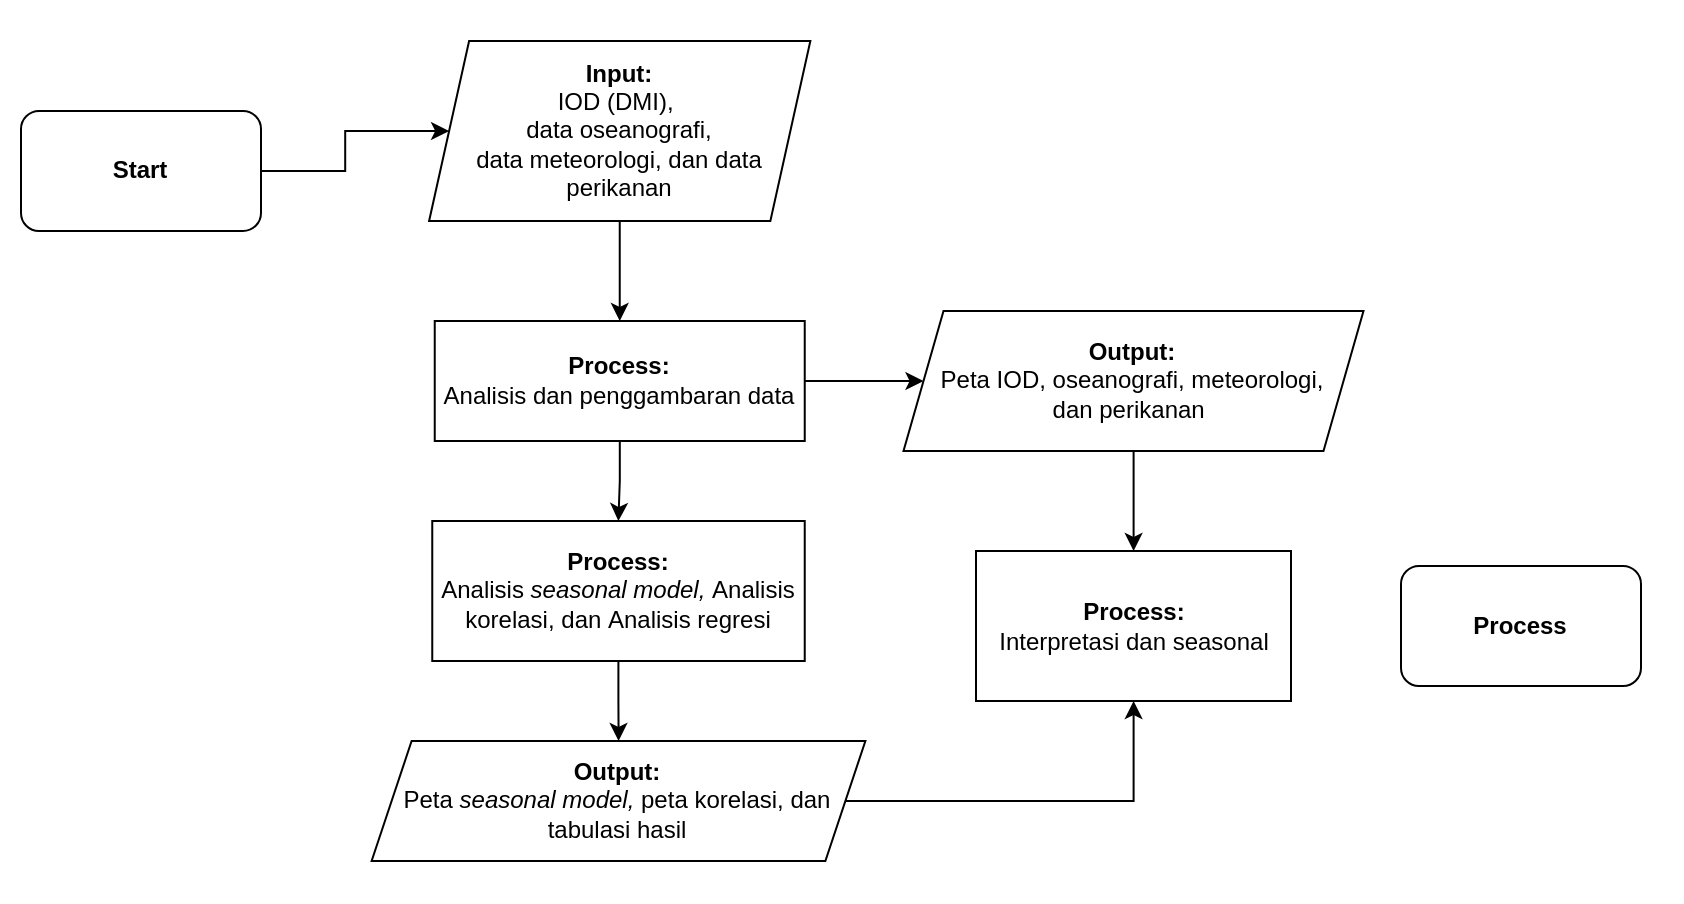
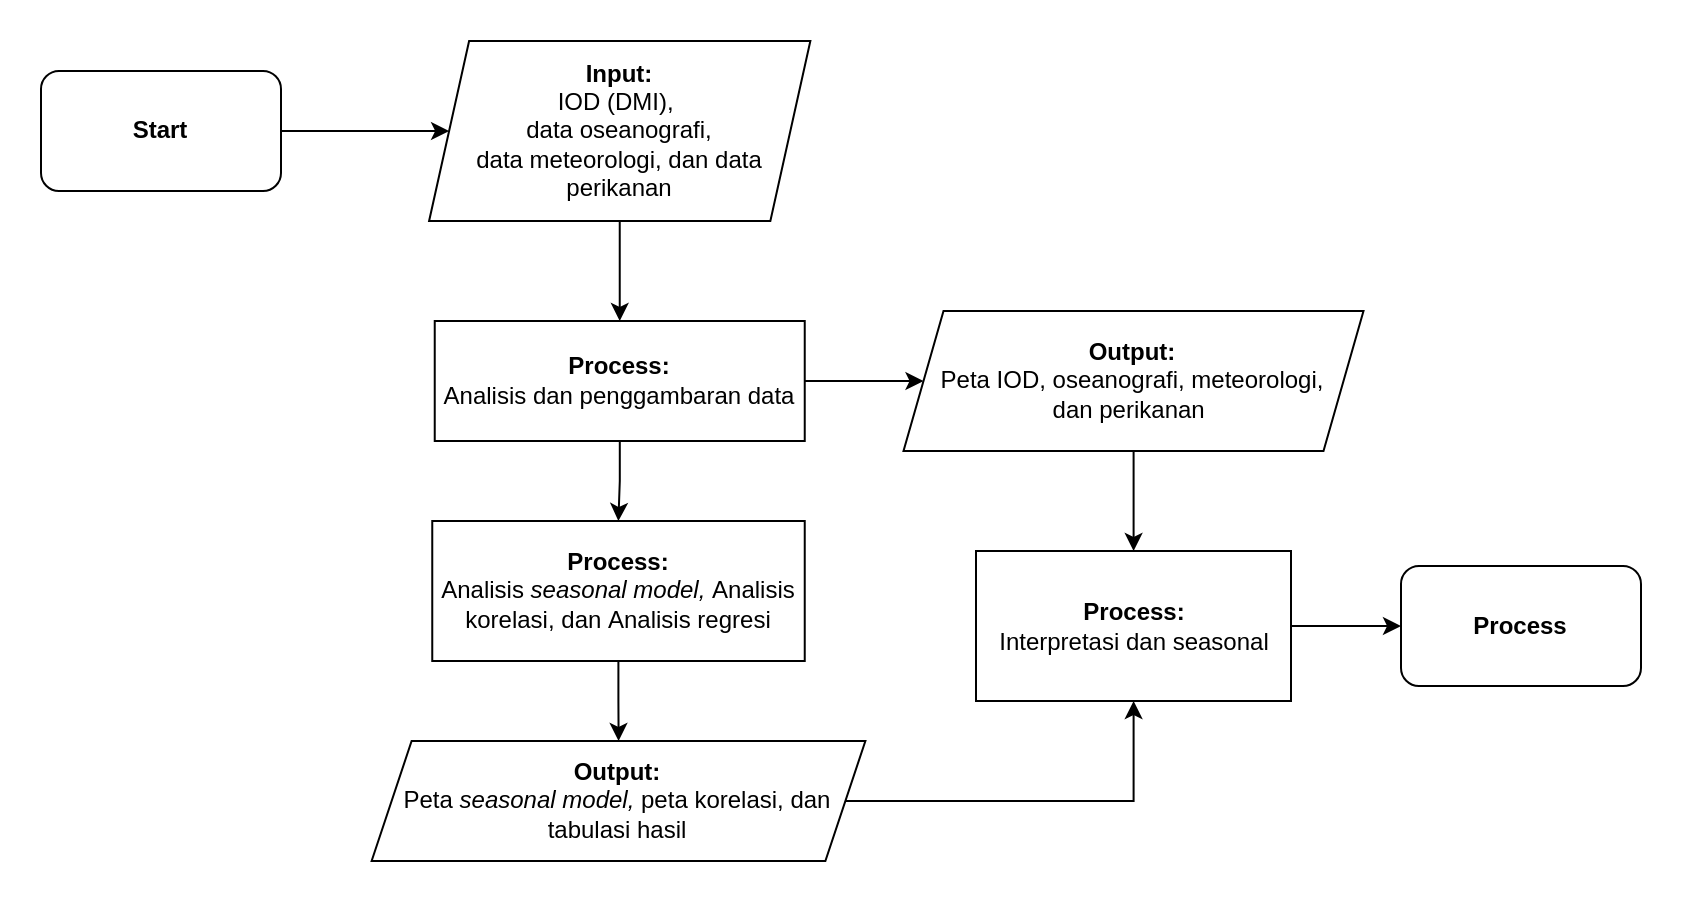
node "Start": moved (141, 171) -> (161, 131)
edge "Process: Interpretasi dan seasonal" -> "Process": added
